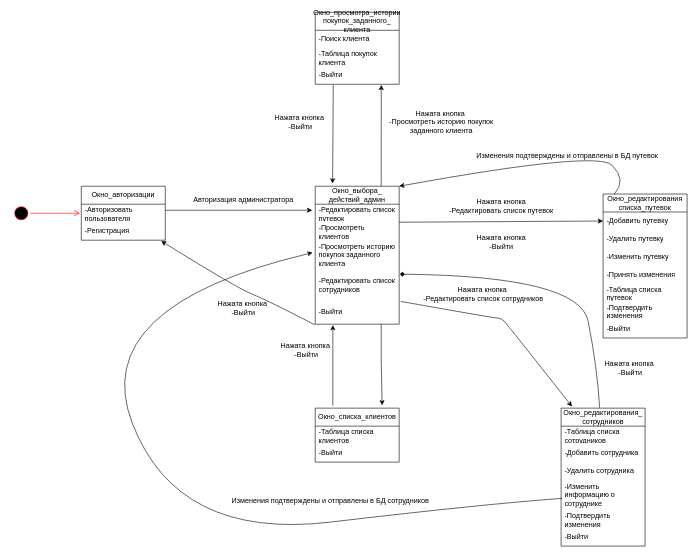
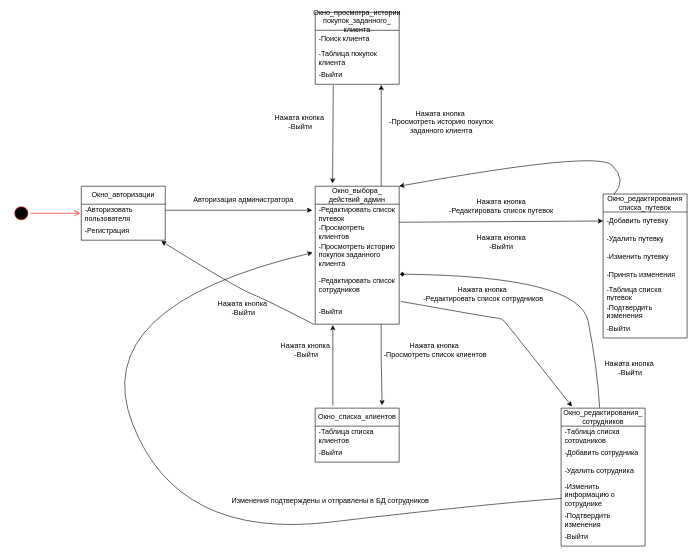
node "Изменения подтверждены и отправлены в БД путевок": removed
node "Нажата кнопка -Просмотреть список клиентов": added
